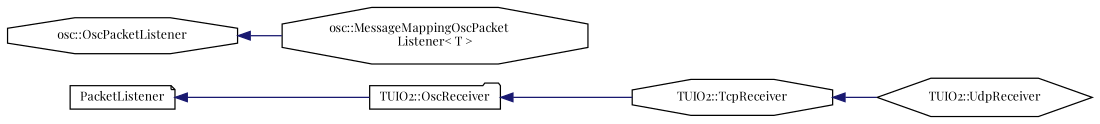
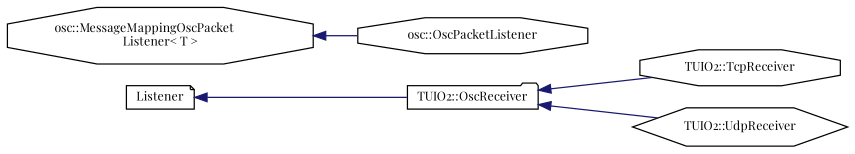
edge "osc::MessageMappingOscPacket Listener< T >" -> "osc::OscPacketListener": reversed
node "PacketListener": label "PacketListener" -> "Listener"
edge "TUIO2::UdpReceiver" -> "TUIO2::TcpReceiver": now "TUIO2::UdpReceiver" -> "TUIO2::OscReceiver"
